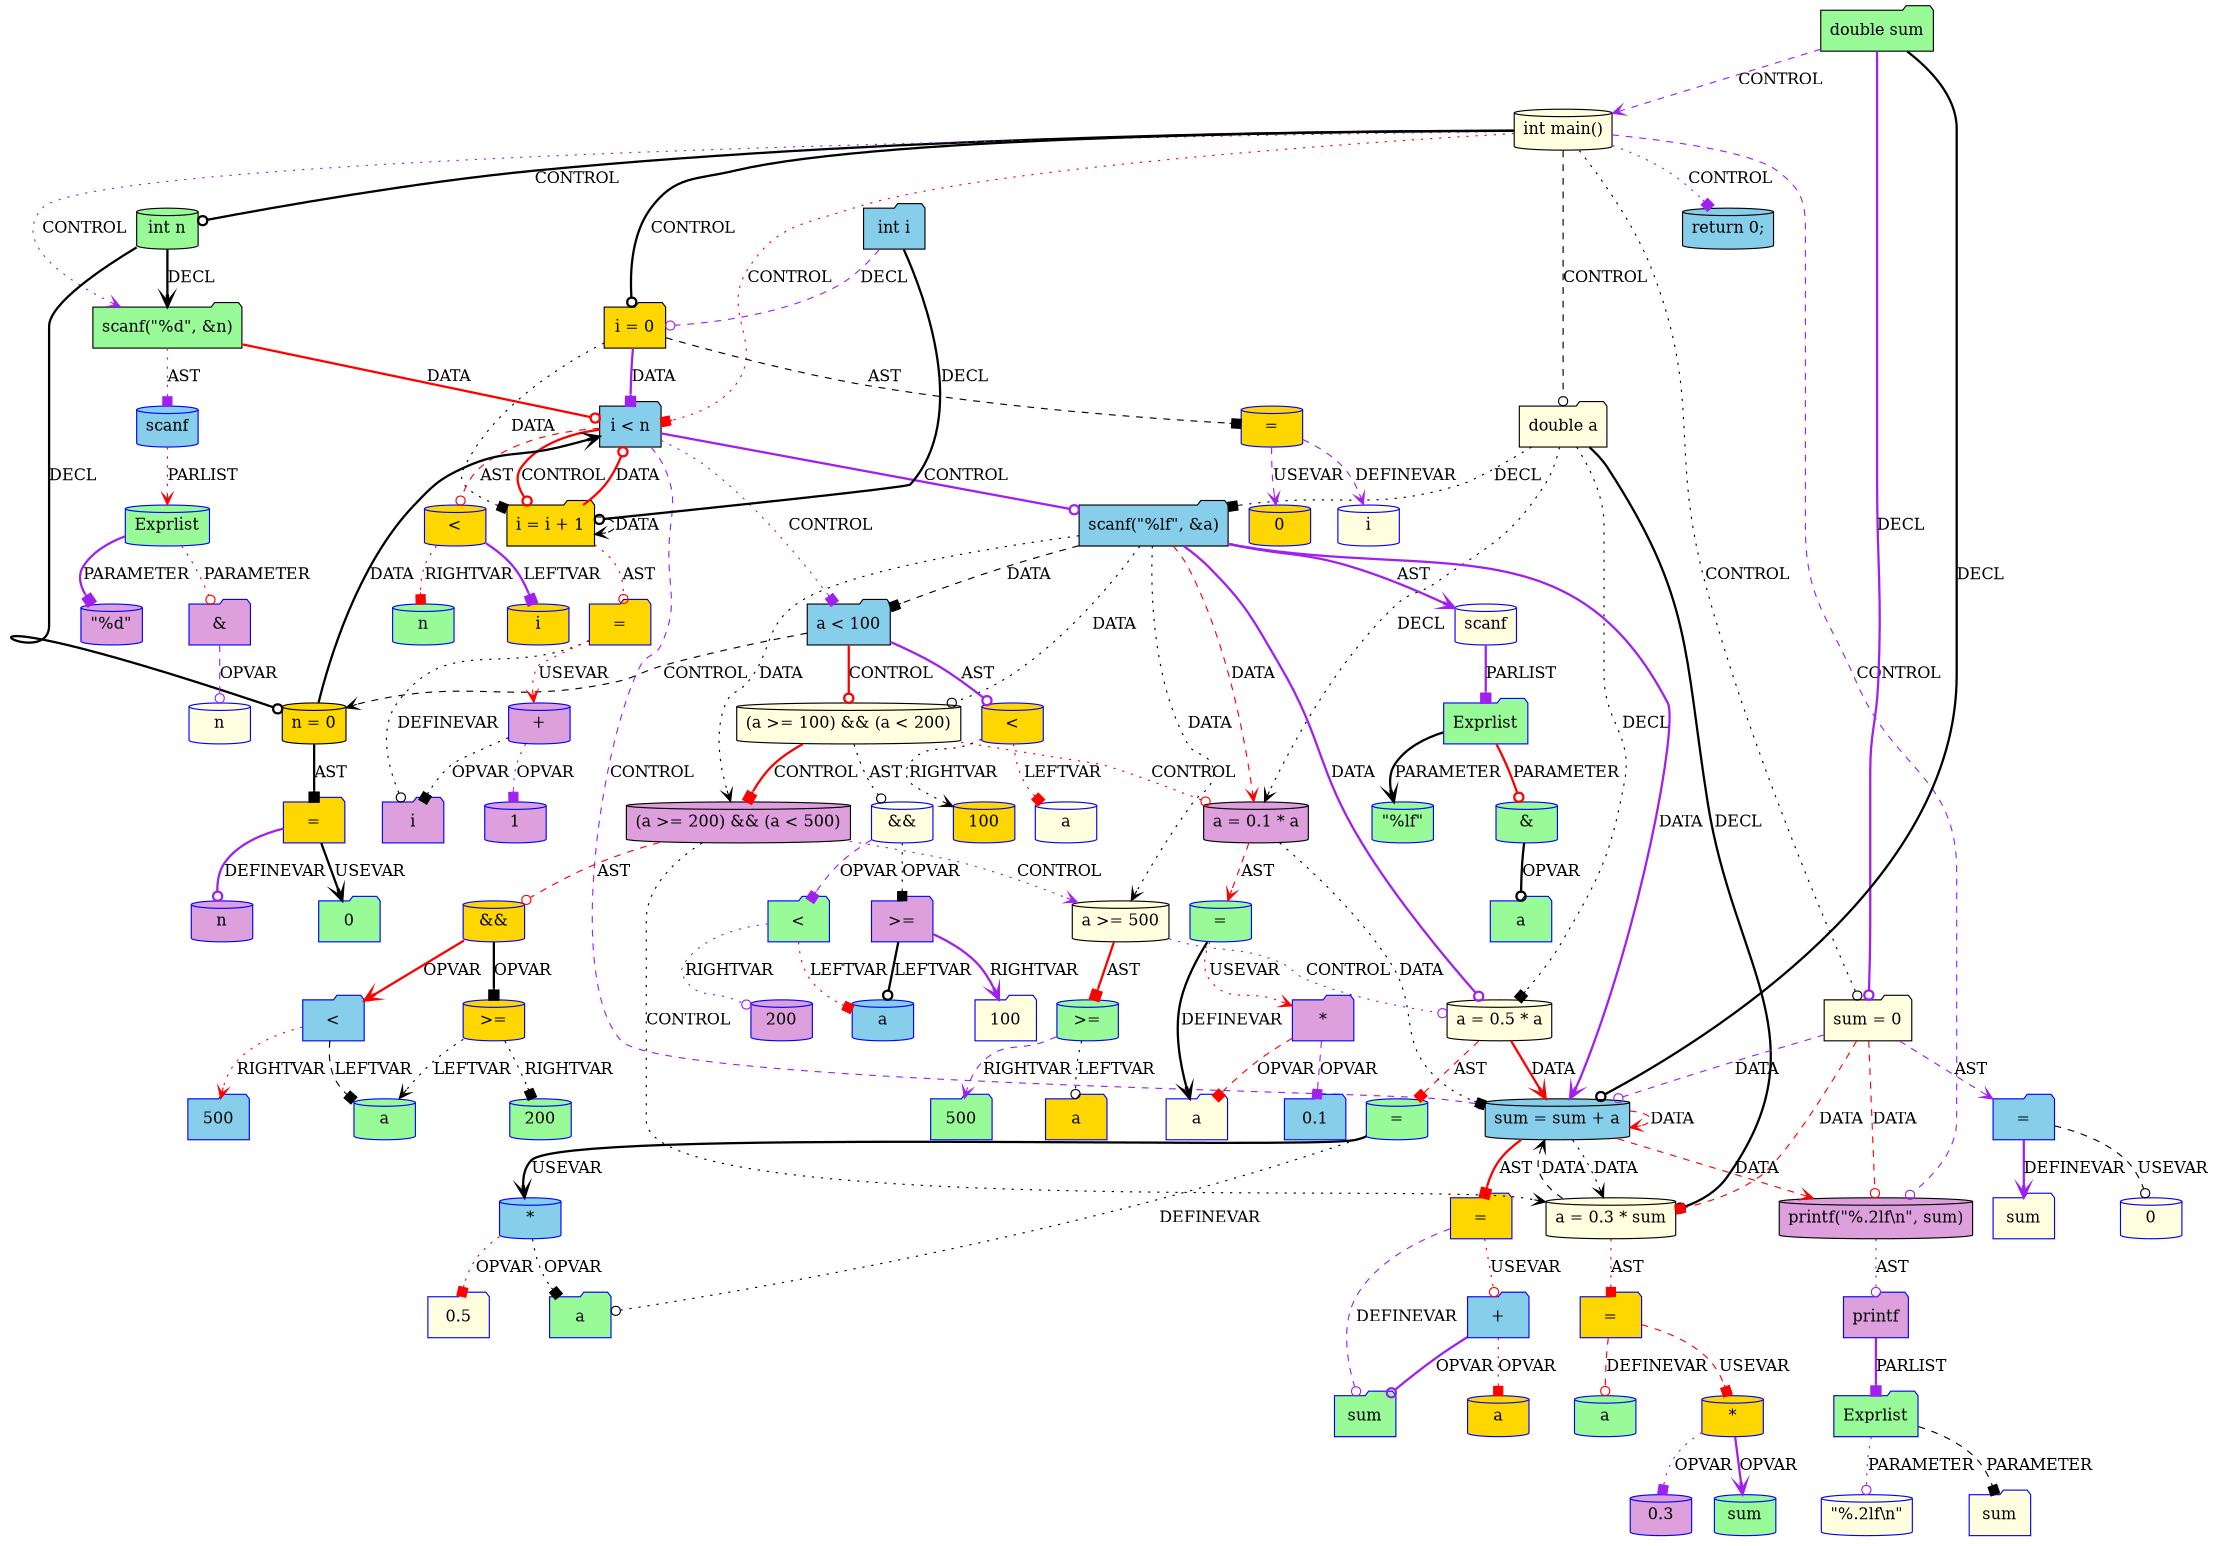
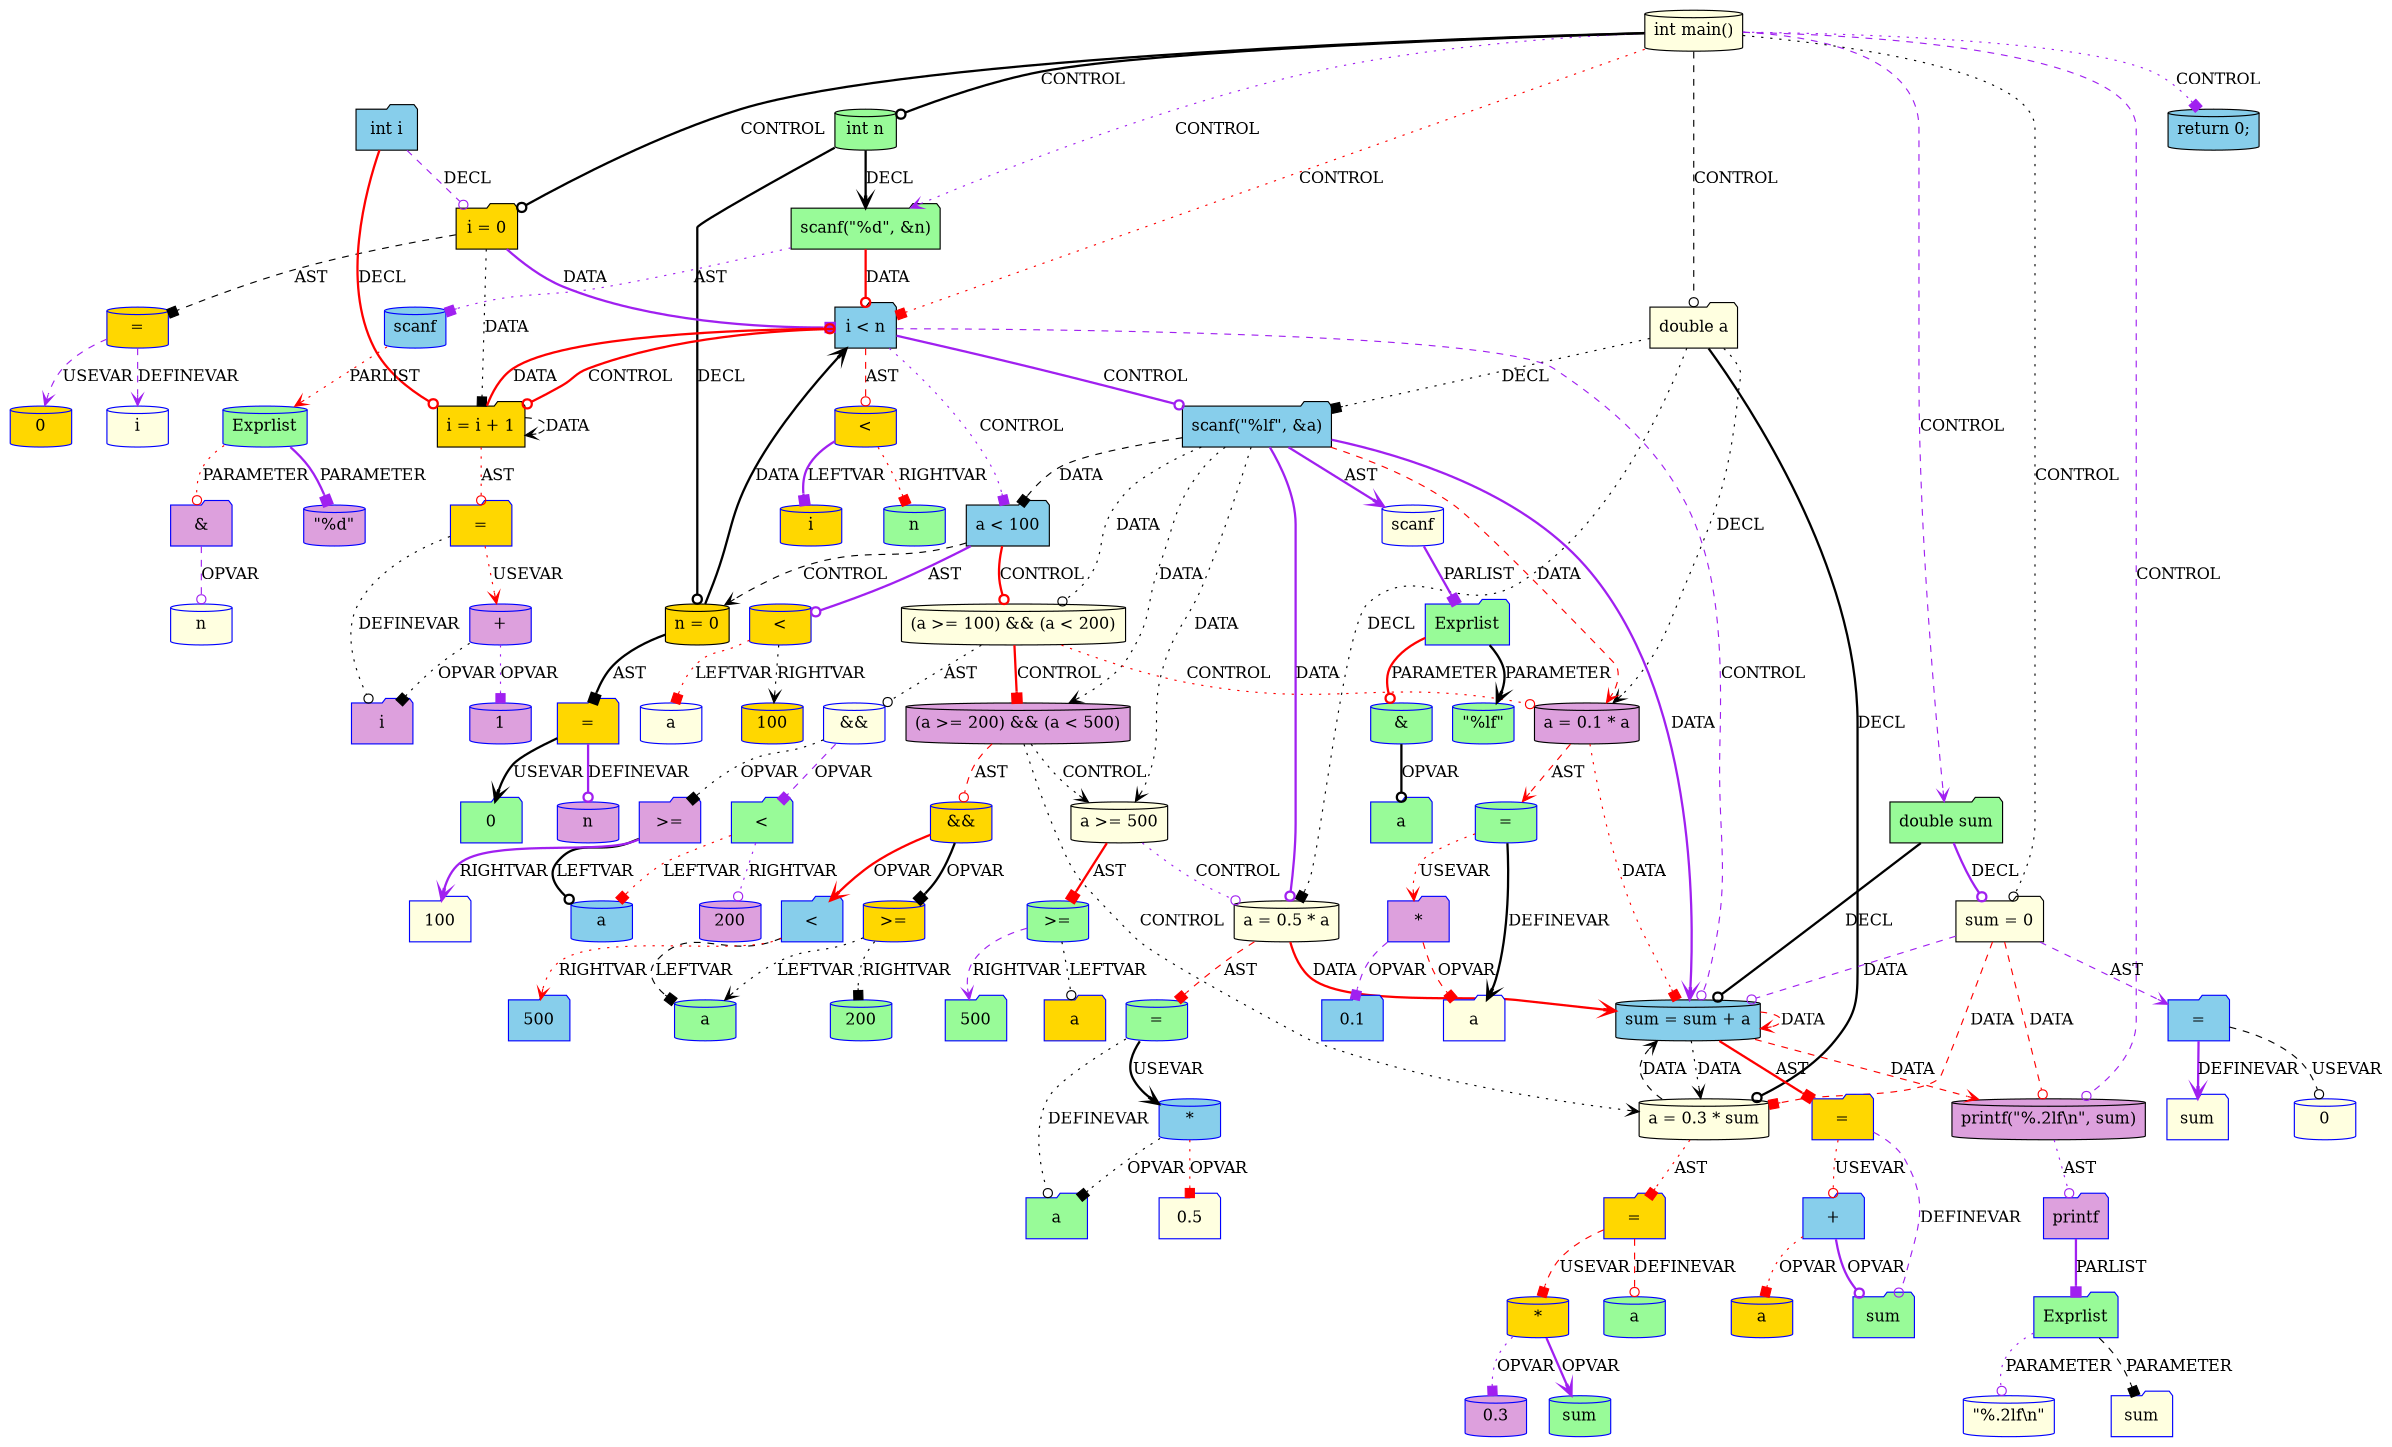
edge "double sum" -> "int main()": reversed
edge "int i" -> "i = i + 1": color black -> red
edge "(a >= 200) && (a < 500)" -> "a >= 500": color purple -> black
edge "a = 0.1 * a" -> "sum = sum + a": color black -> red
